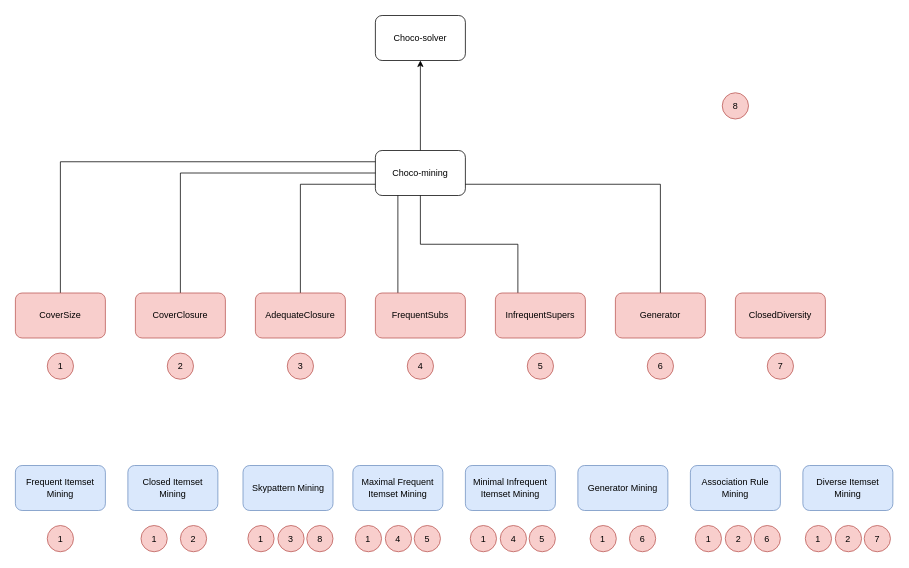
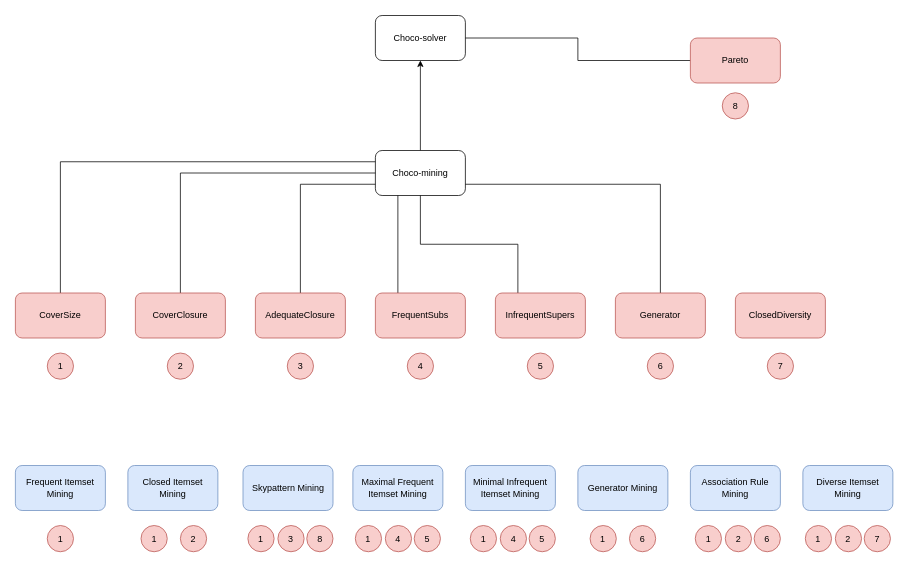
edge "Choco-solver" -- "Pareto": added
node "Pareto": added
